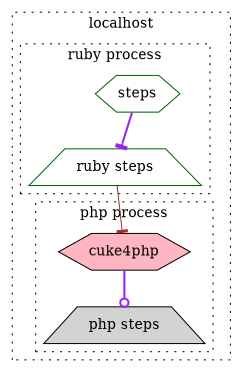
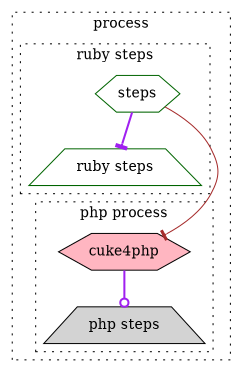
cluster "localhost": label "localhost" -> "process"
cluster "ruby process": label "ruby process" -> "ruby steps"
edge "ruby steps" -> "cuke4php": now "steps" -> "cuke4php"
